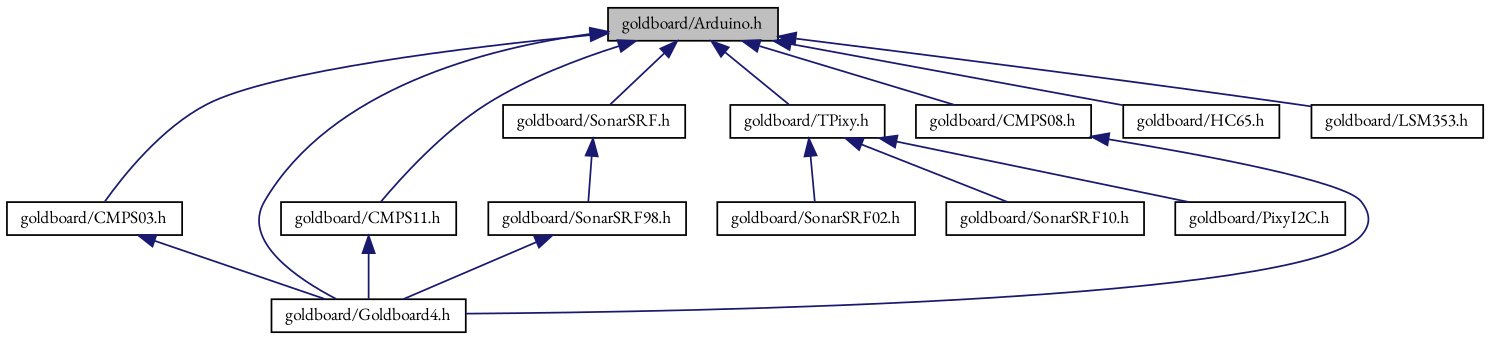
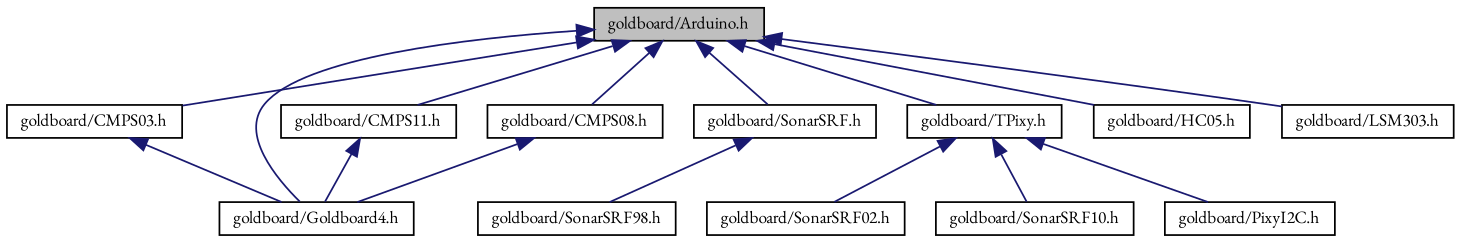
node "goldboard/HC65.h": label "goldboard/HC65.h" -> "goldboard/HC05.h"
node "goldboard/LSM353.h": label "goldboard/LSM353.h" -> "goldboard/LSM303.h"
edge "goldboard/Goldboard4.h" -> "goldboard/SonarSRF98.h": removed
